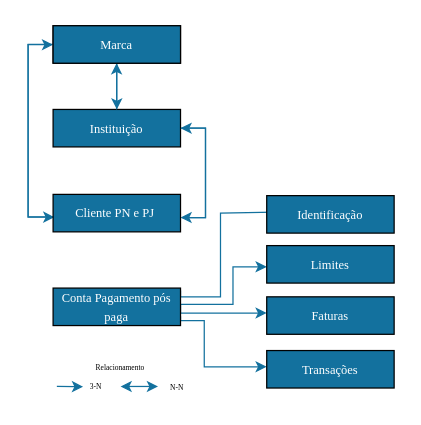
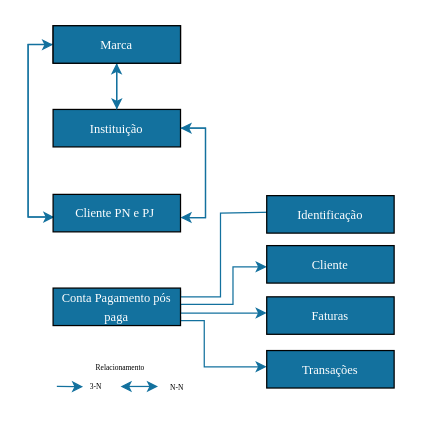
node "Limites": label "Limites" -> "Cliente"
